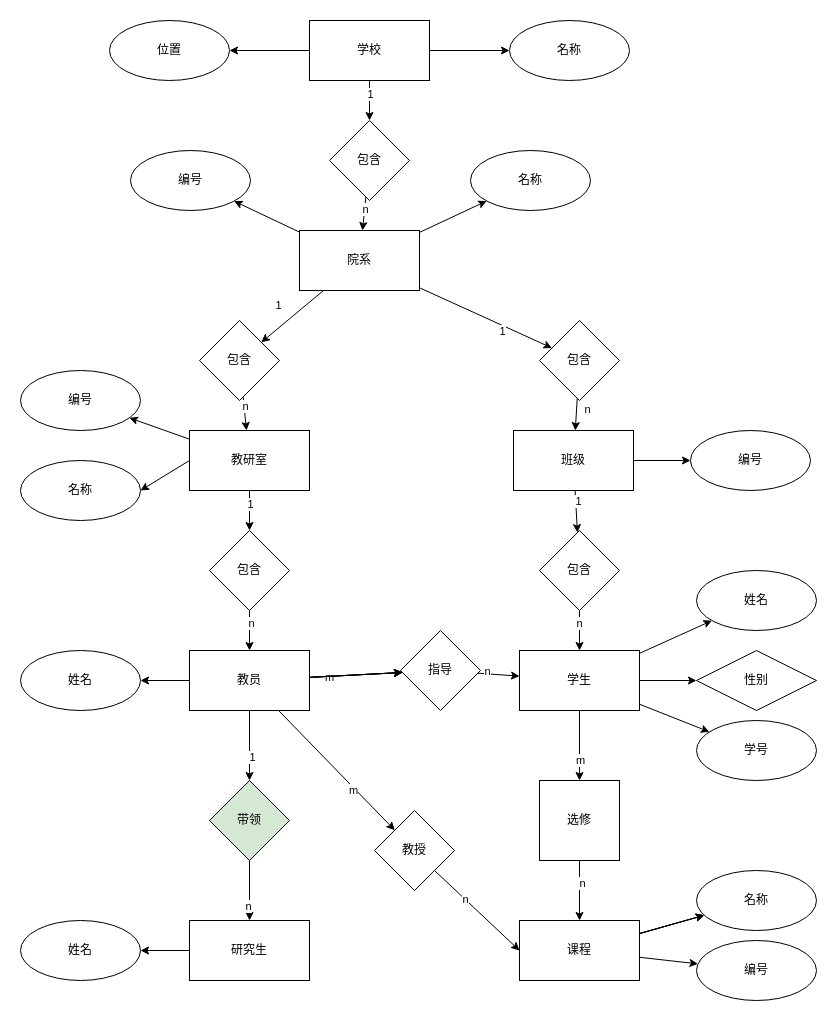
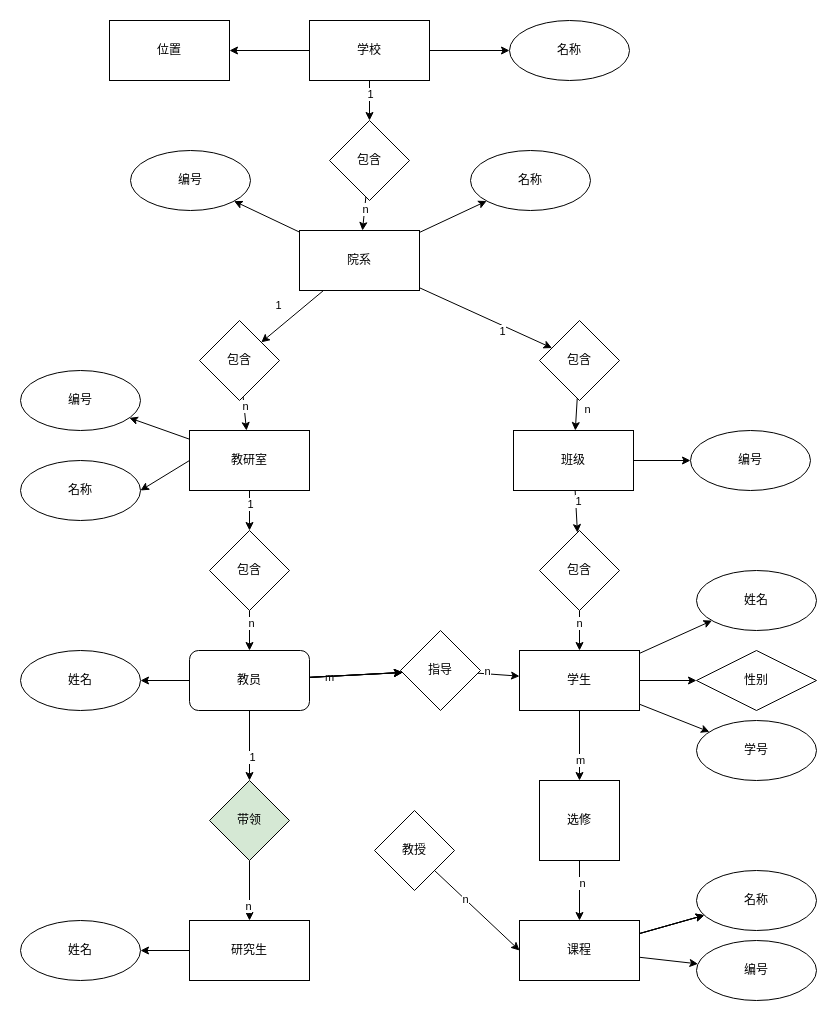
node "位置": shape ellipse -> rectangle
node "教员": shape rectangle -> rounded rectangle
edge "教员" -> "教授": removed, label "m"
